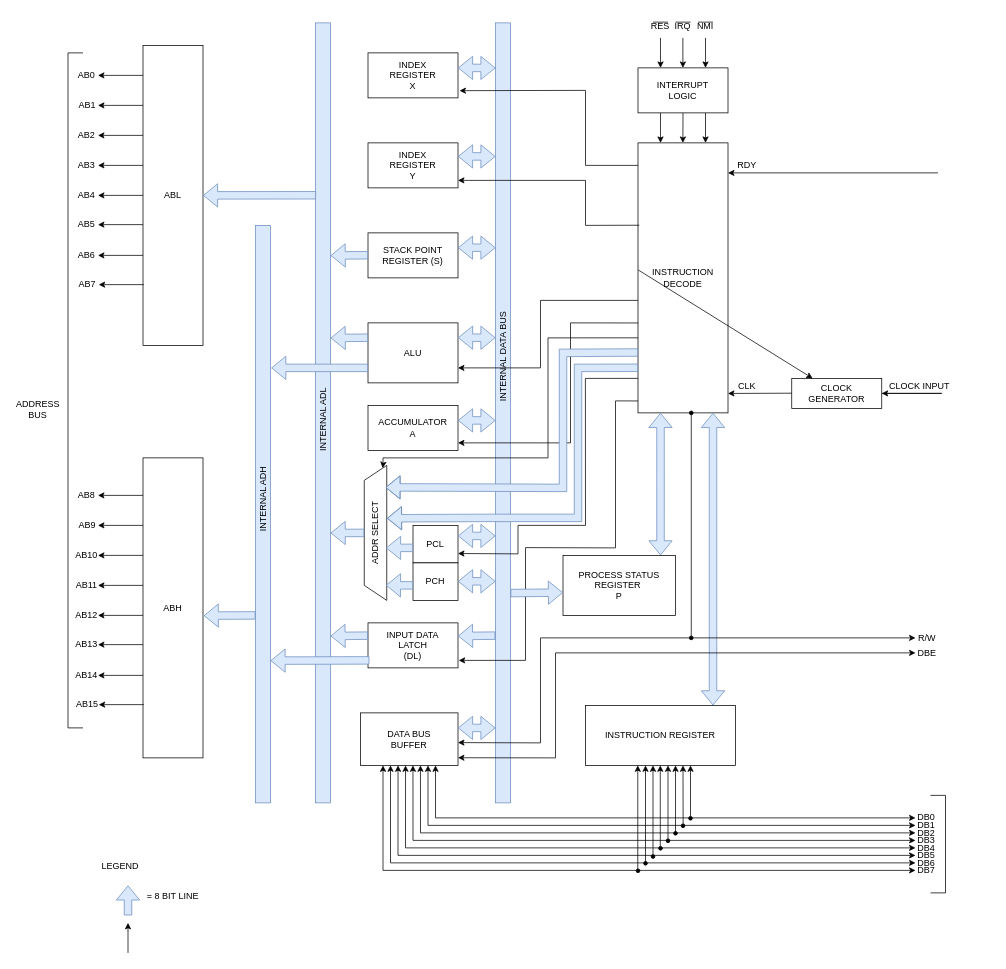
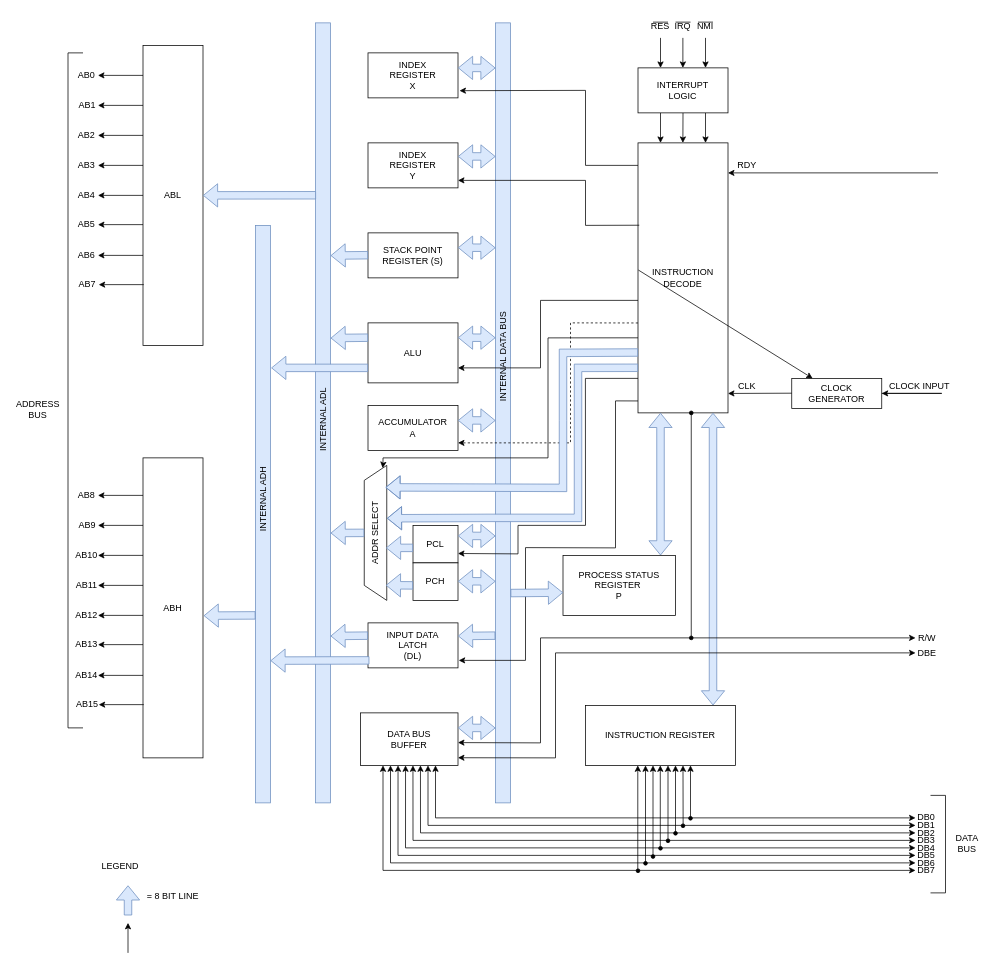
edge "INSTRUCTION DECODE" -> "ACCUMULATOR A": style solid -> dashed
node "DATA BUS": added
